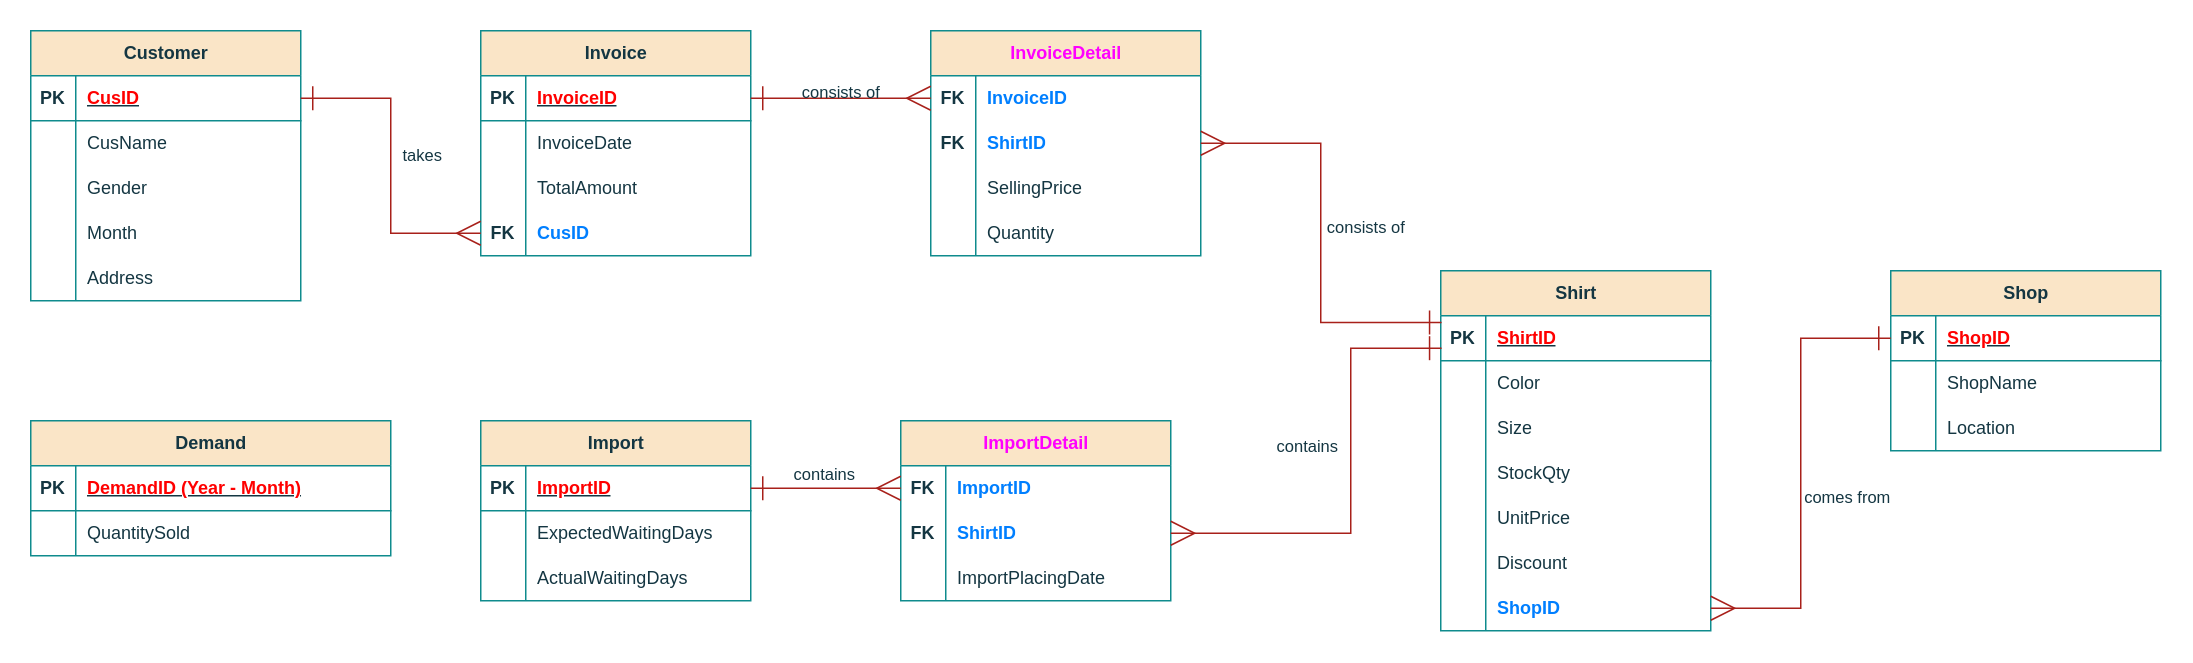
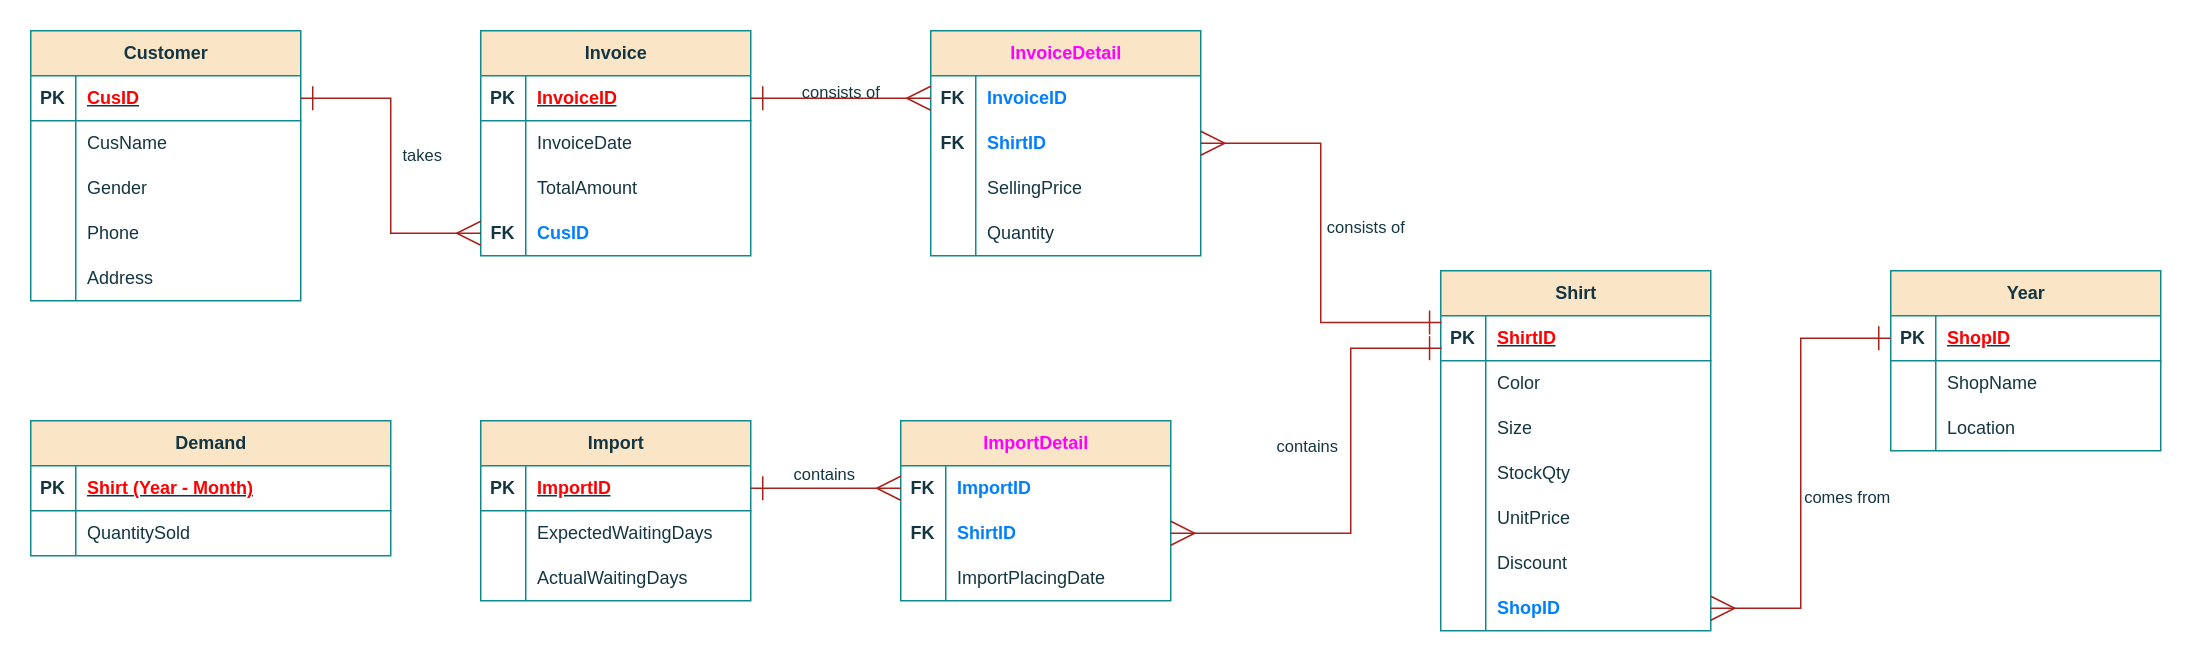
node "Month": label "Month" -> "Phone"
node "Shop": label "Shop" -> "Year"
node "DemandID (Year - Month)": label "DemandID (Year - Month)" -> "Shirt (Year - Month)"
